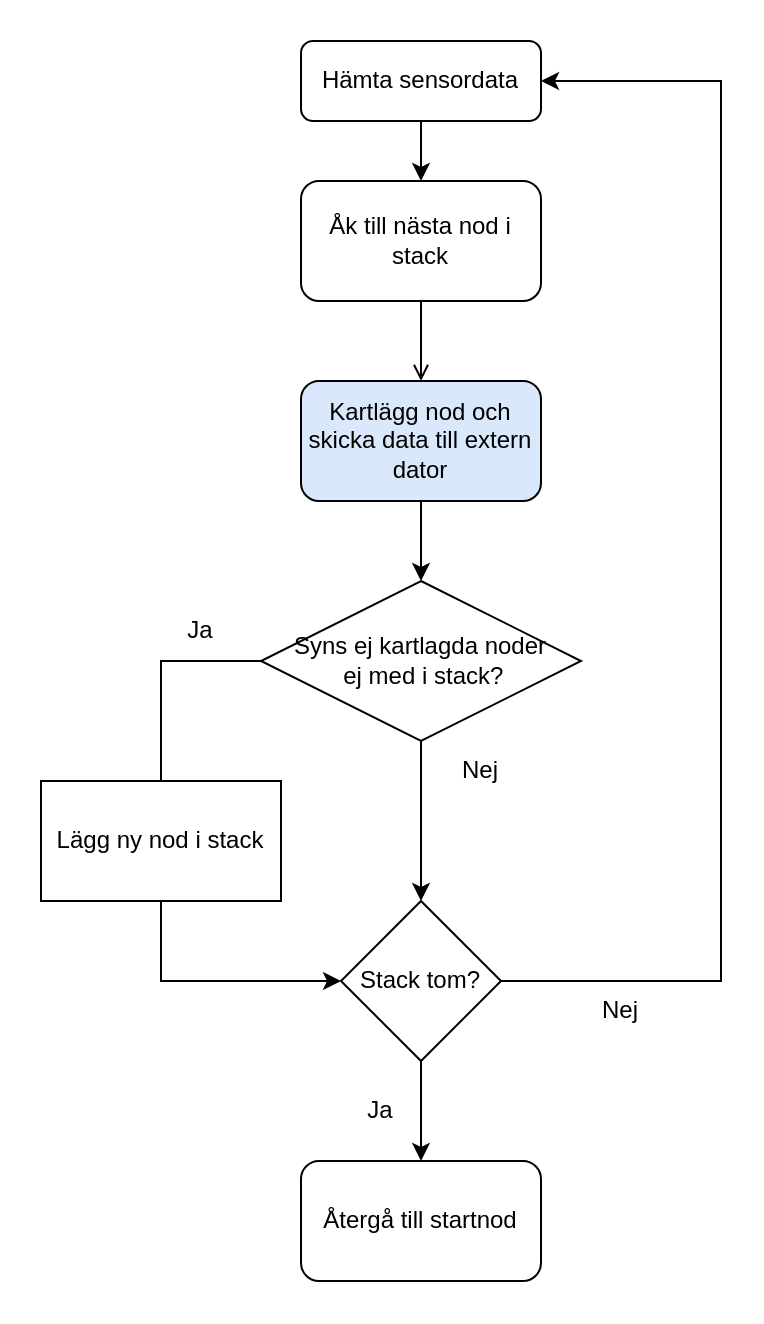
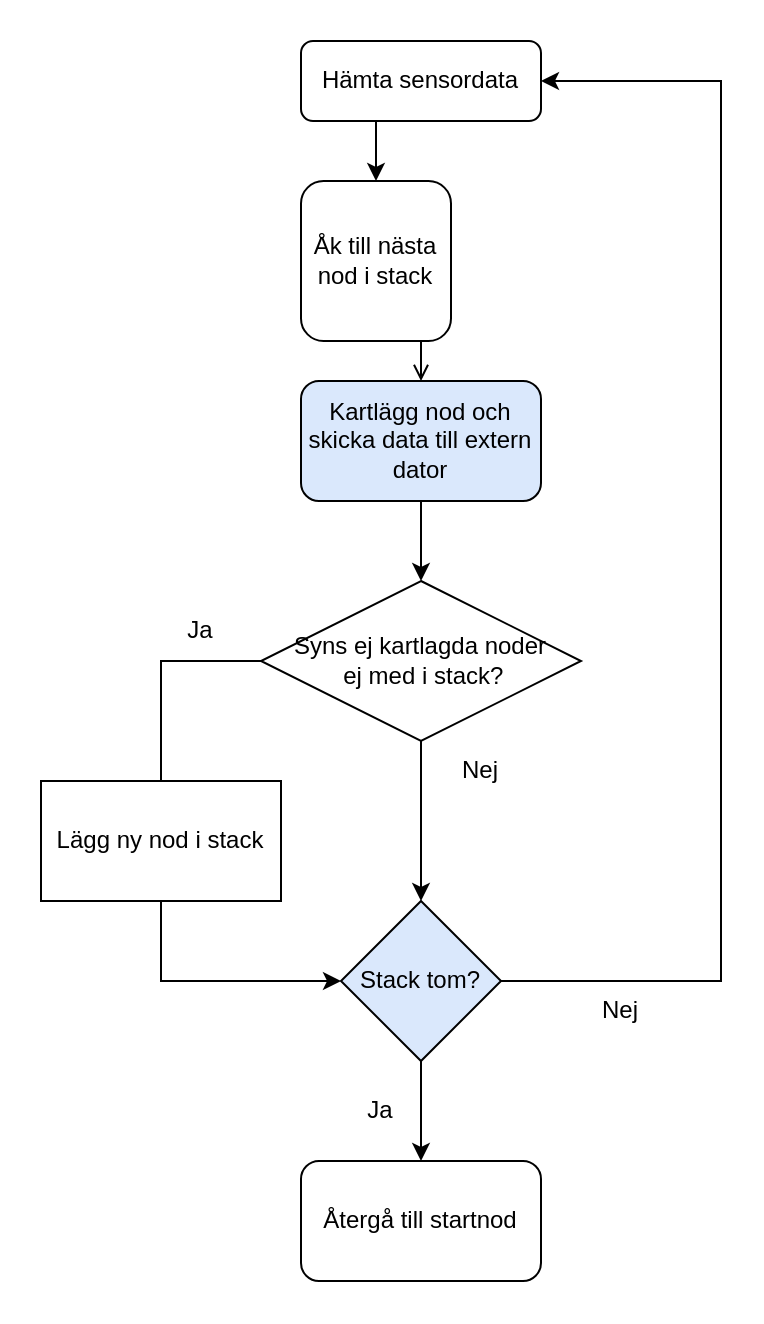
node "Åk till nästa nod i stack": size 240x120 -> 150x160
node "Stack tom?": fillcolor #ffffff -> #dae8fc
